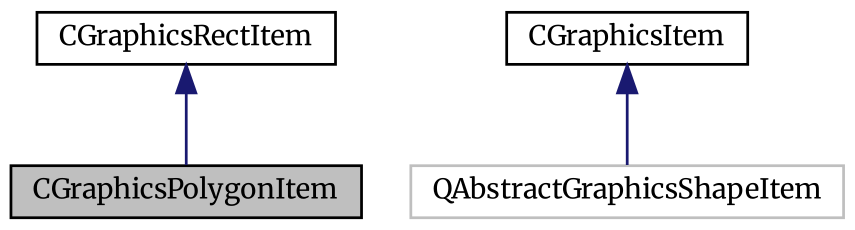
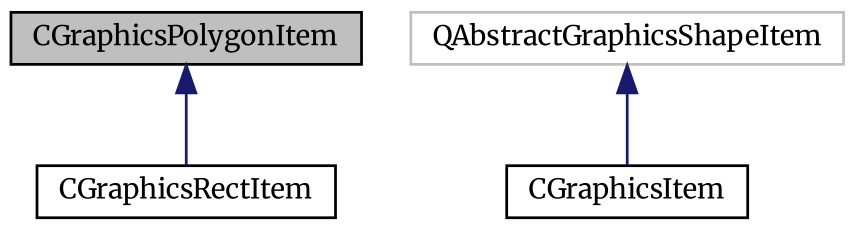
edge "CGraphicsPolygonItem" -> "CGraphicsRectItem": reversed
edge "QAbstractGraphicsShapeItem" -> "CGraphicsItem": reversed
